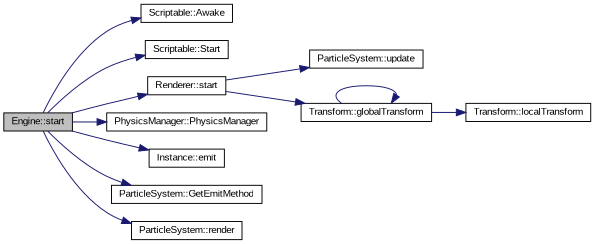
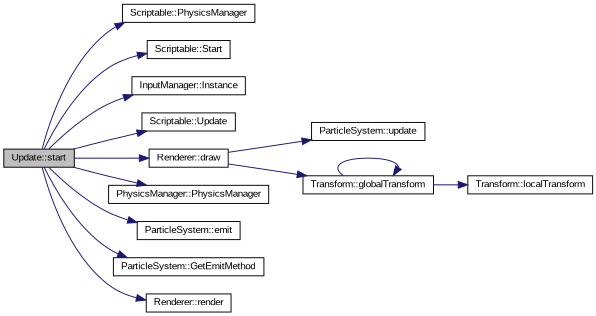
node "Scriptable::Awake": label "Scriptable::Awake" -> "Scriptable::PhysicsManager"
node "Renderer::start": label "Renderer::start" -> "Renderer::draw"
node "InputManager::Instance": added
node "Engine::start": label "Engine::start" -> "Update::start"
node "Scriptable::Update": added
node "Instance::emit": label "Instance::emit" -> "ParticleSystem::emit"
node "ParticleSystem::render": label "ParticleSystem::render" -> "Renderer::render"
